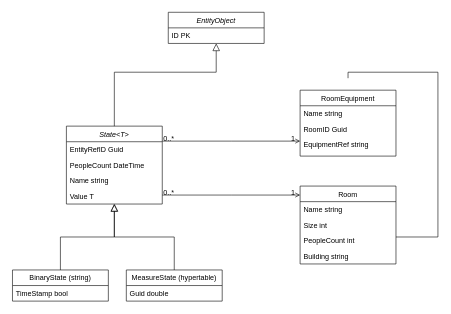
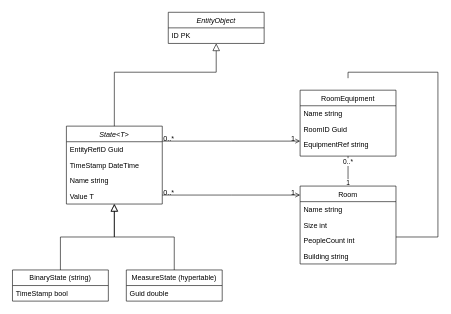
node "PeopleCount DateTime": label "PeopleCount DateTime" -> "TimeStamp DateTime"
edge "RoomEquipment" -- "Room": added, labels "0..*", "1"
